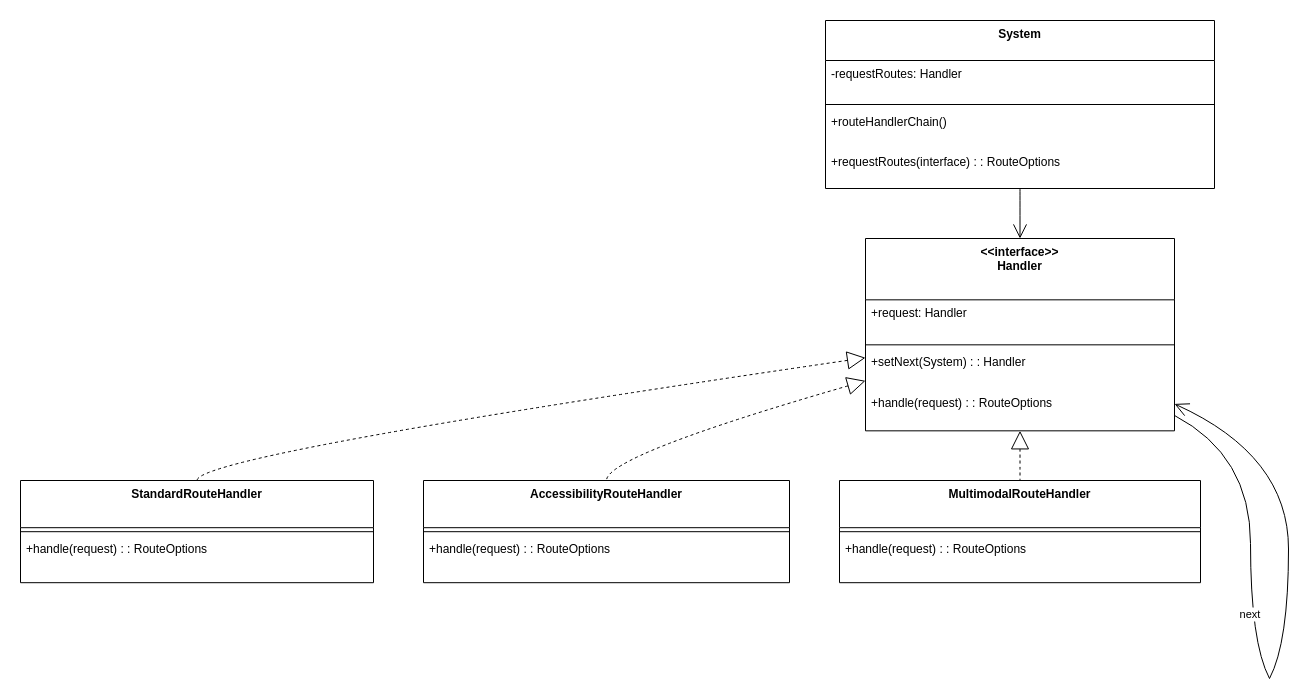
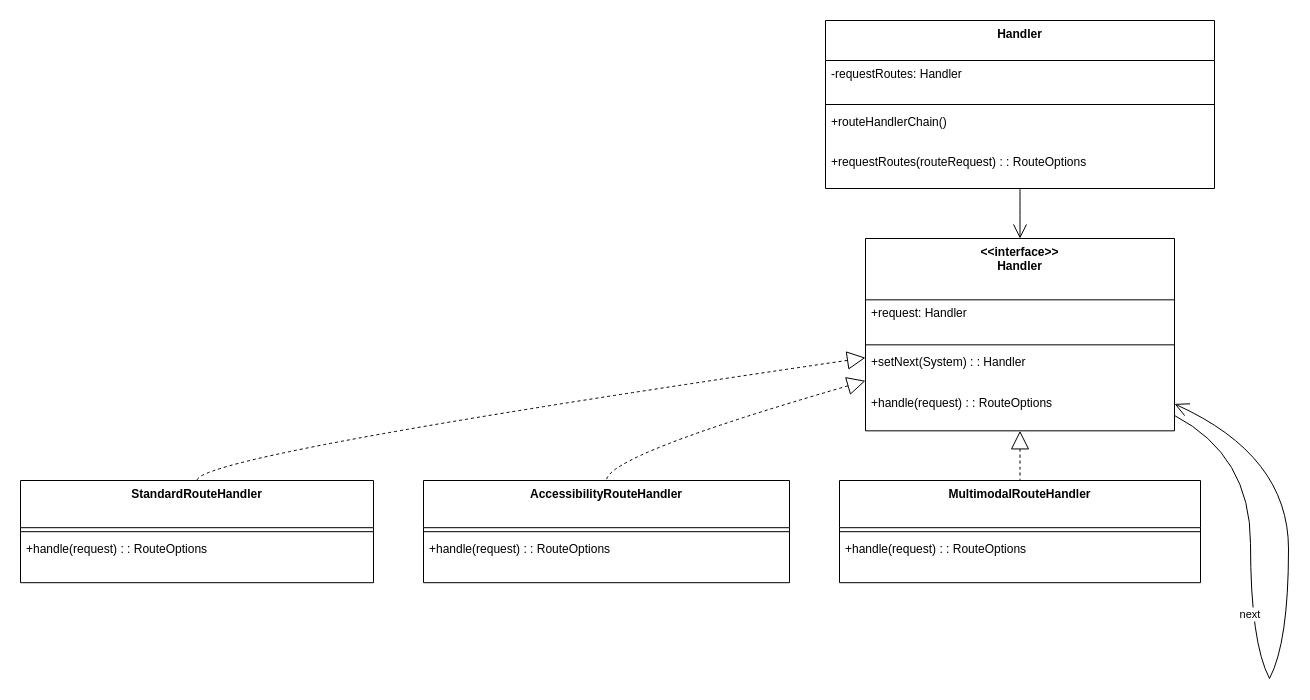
node "System": label "System" -> "Handler"
node "+requestRoutes(interface) : : RouteOptions": label "+requestRoutes(interface) : : RouteOptions" -> "+requestRoutes(routeRequest) : : RouteOptions"
